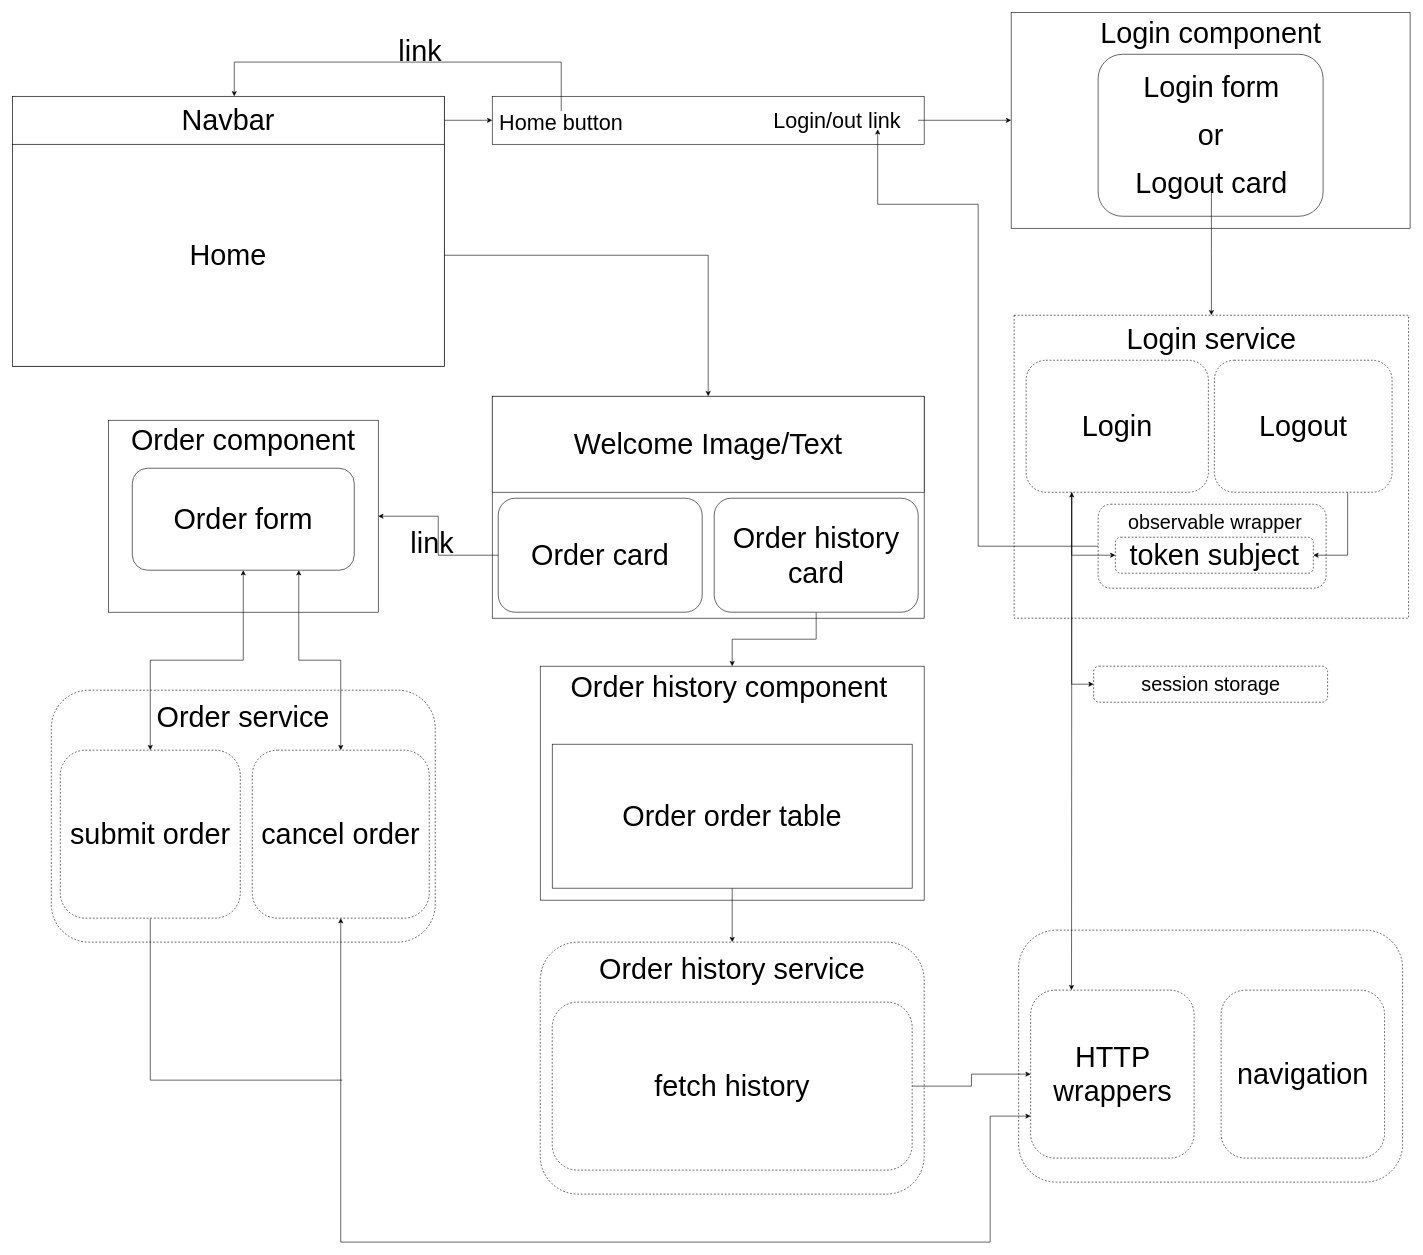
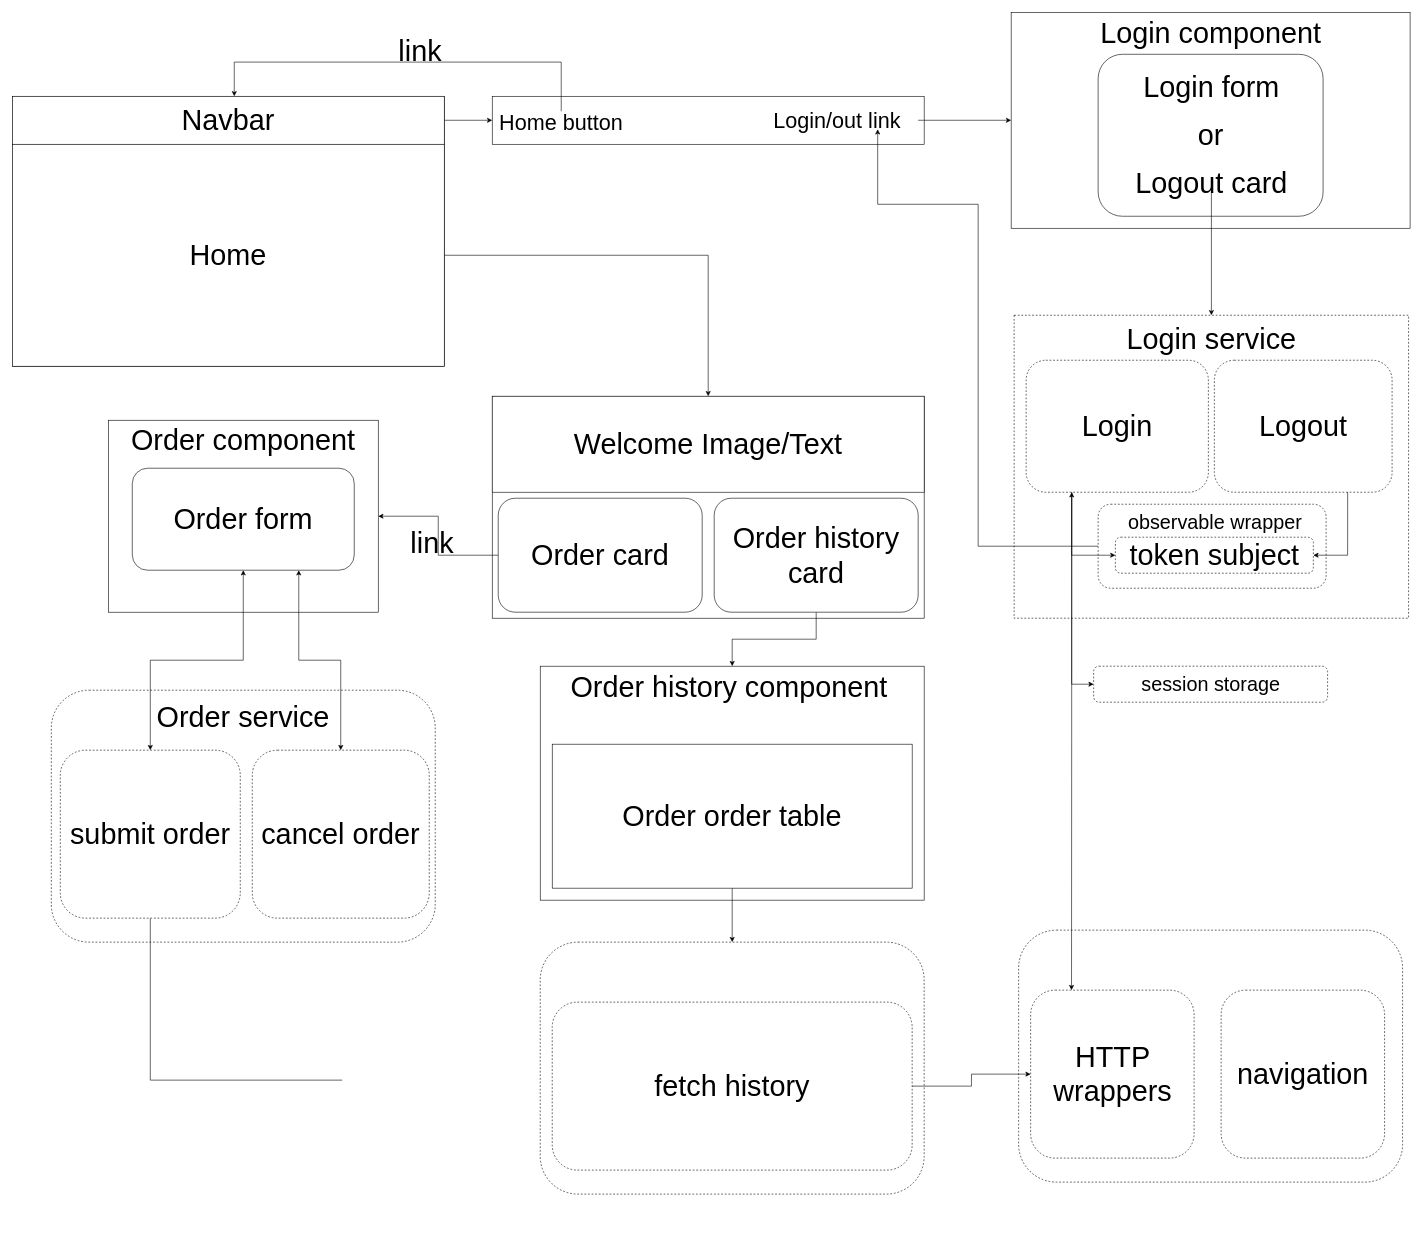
node "Order history service": removed
edge "cancel order" -- "HTTP wrappers": removed
